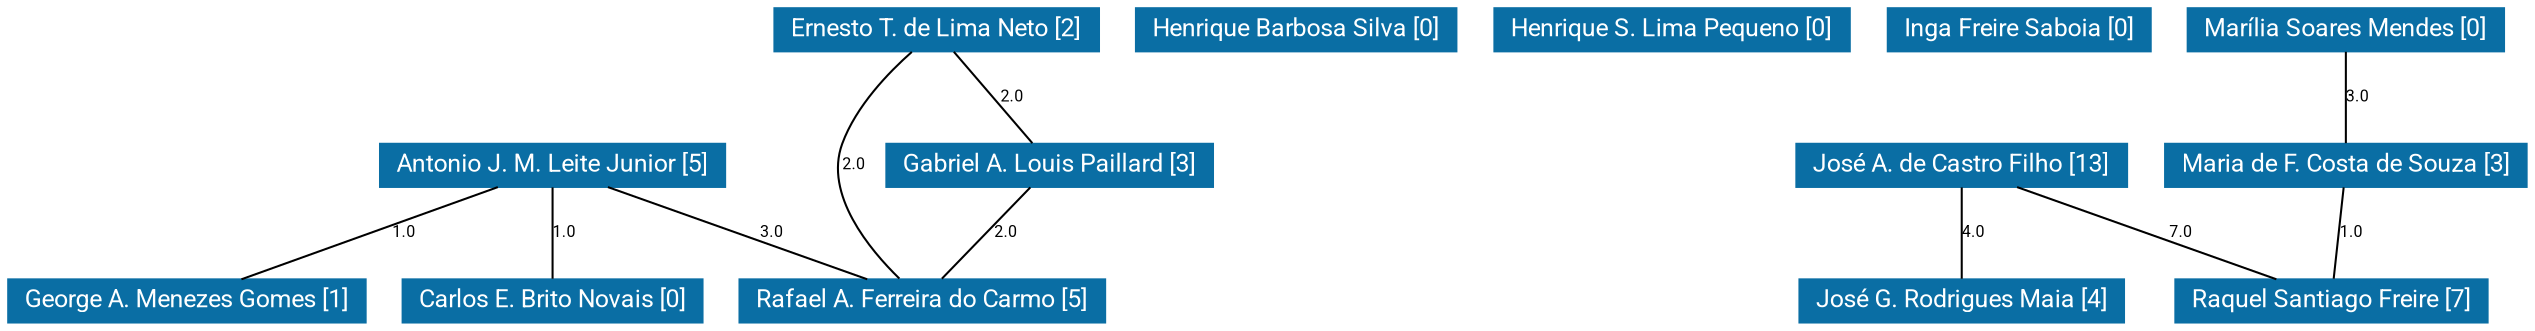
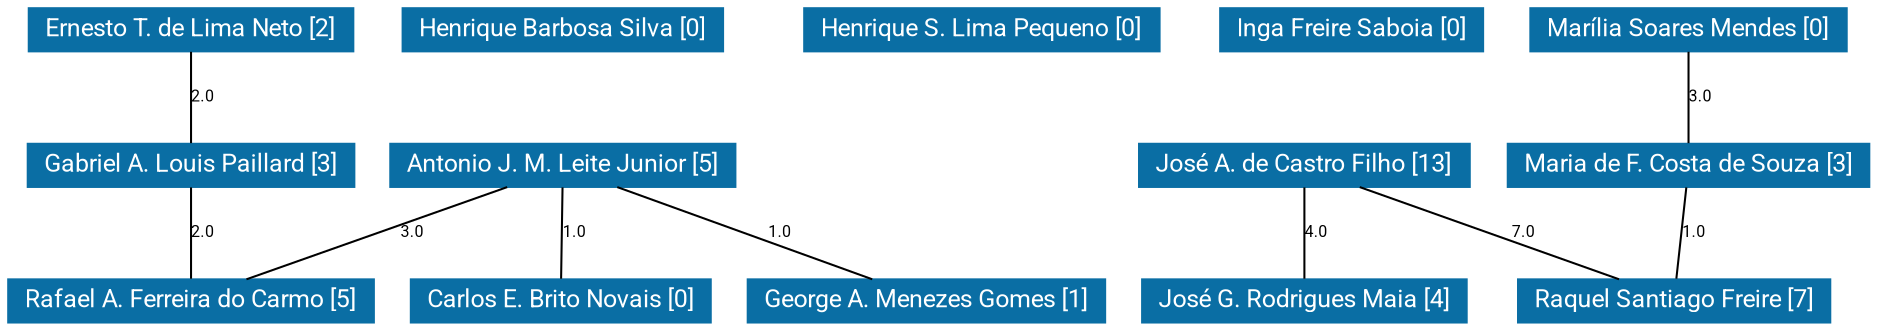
edge "Ernesto T. de Lima Neto [2]" -- "Rafael A. Ferreira do Carmo [5]": removed, label "2.0"
